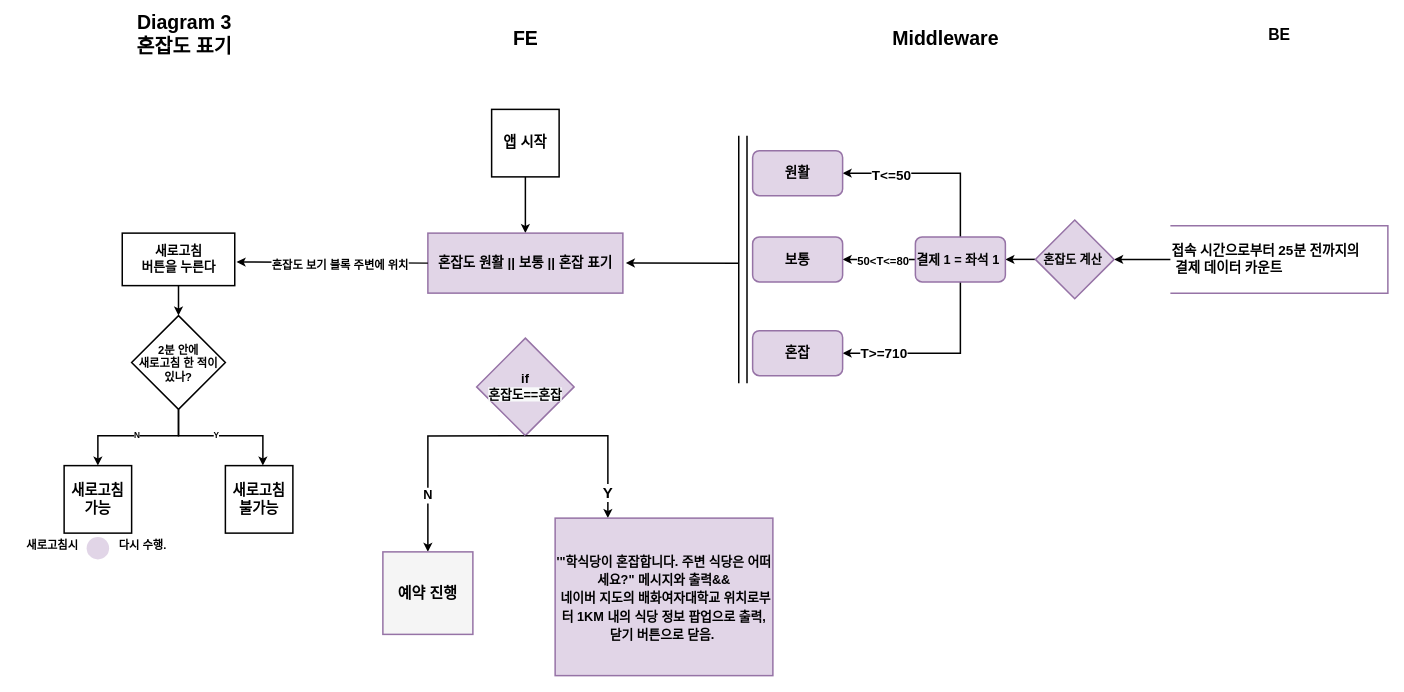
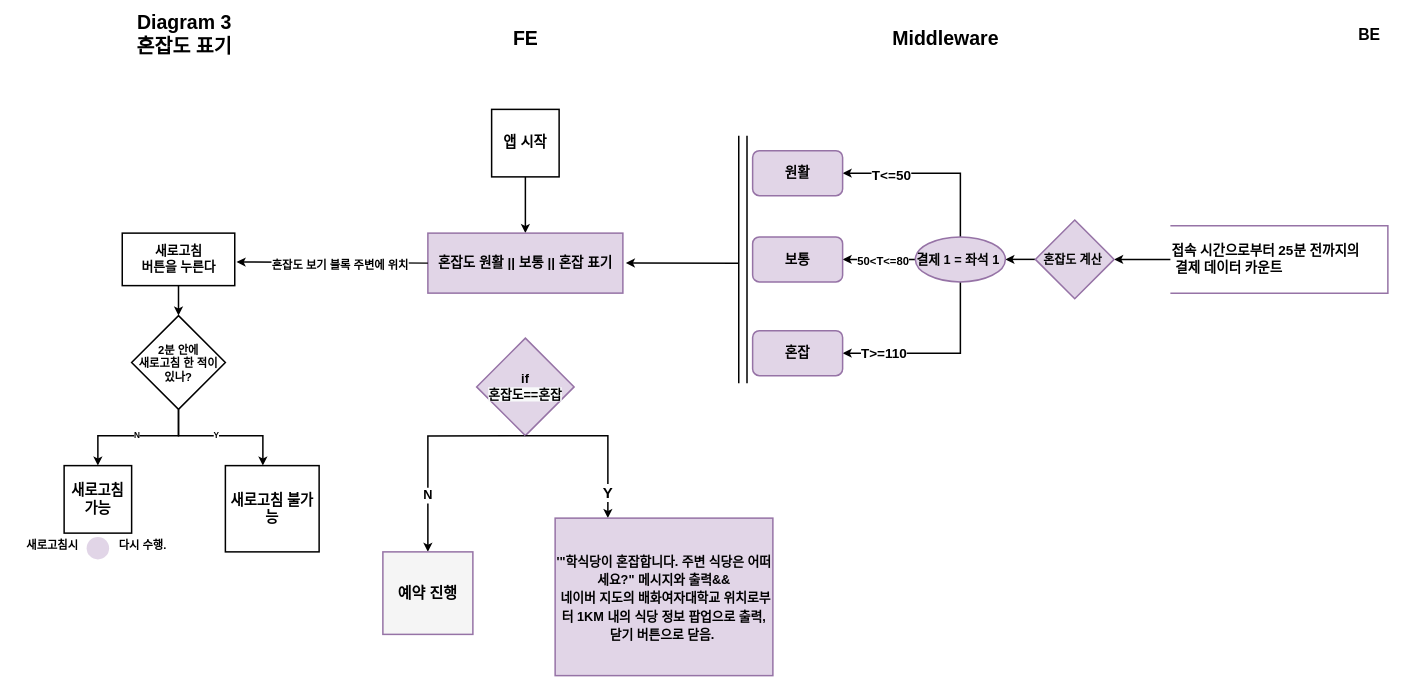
node "BE": moved (1279, 34) -> (1369, 34)
node "결제 1 = 좌석 1": shape rounded rectangle -> ellipse
node "T>=710": label "T>=710" -> "T>=110"
node "새로고침 불가능": size 68x68 -> 94x86
